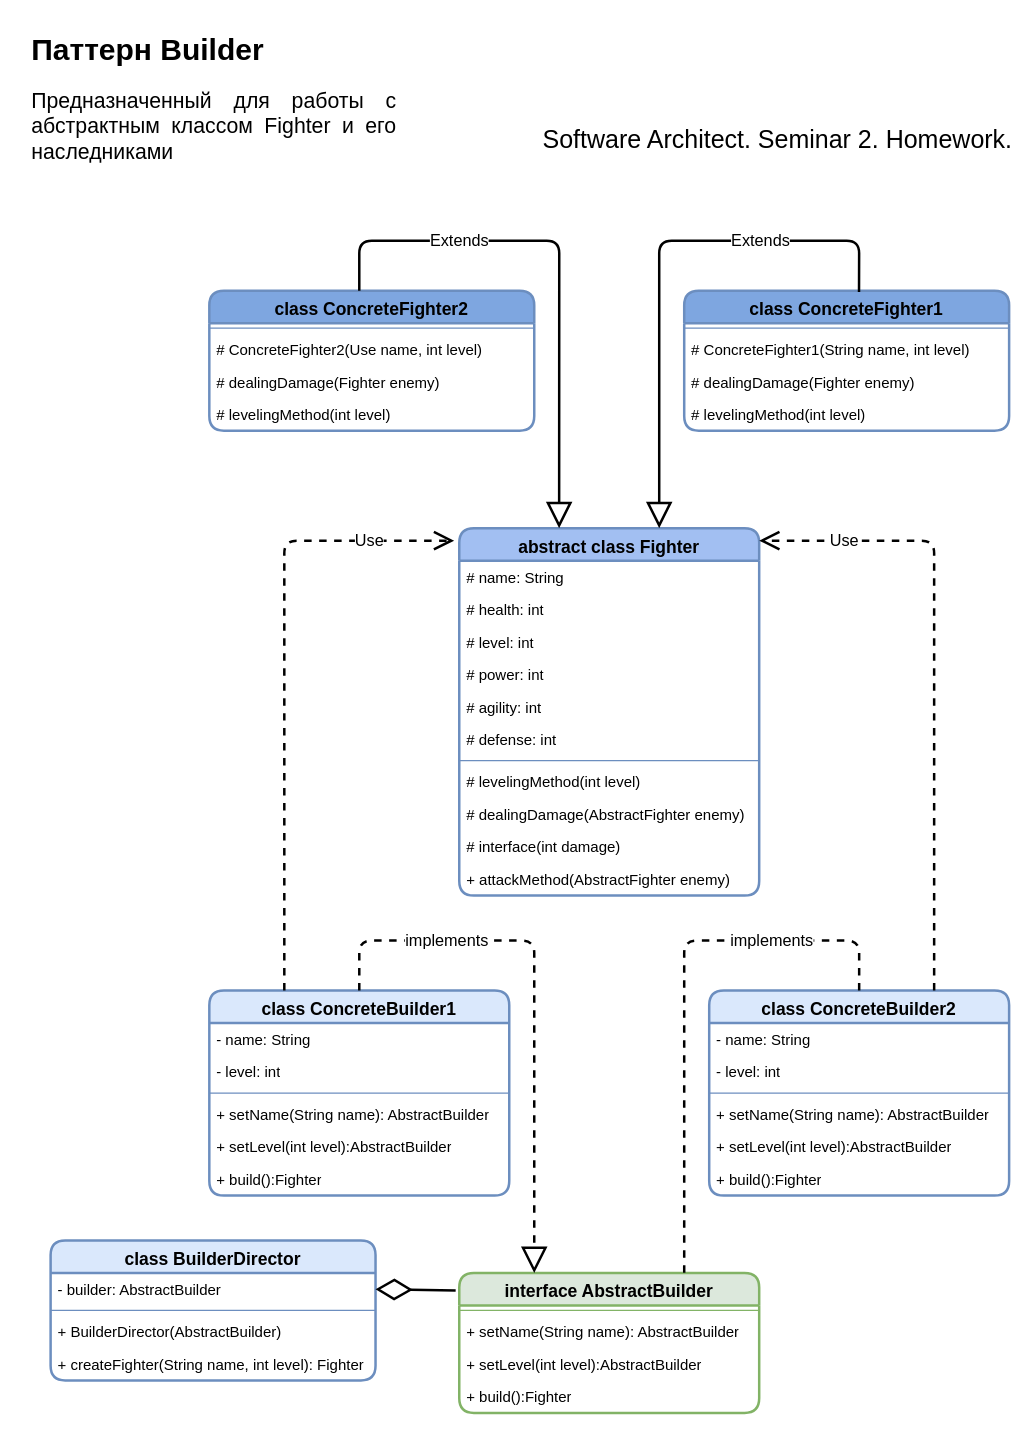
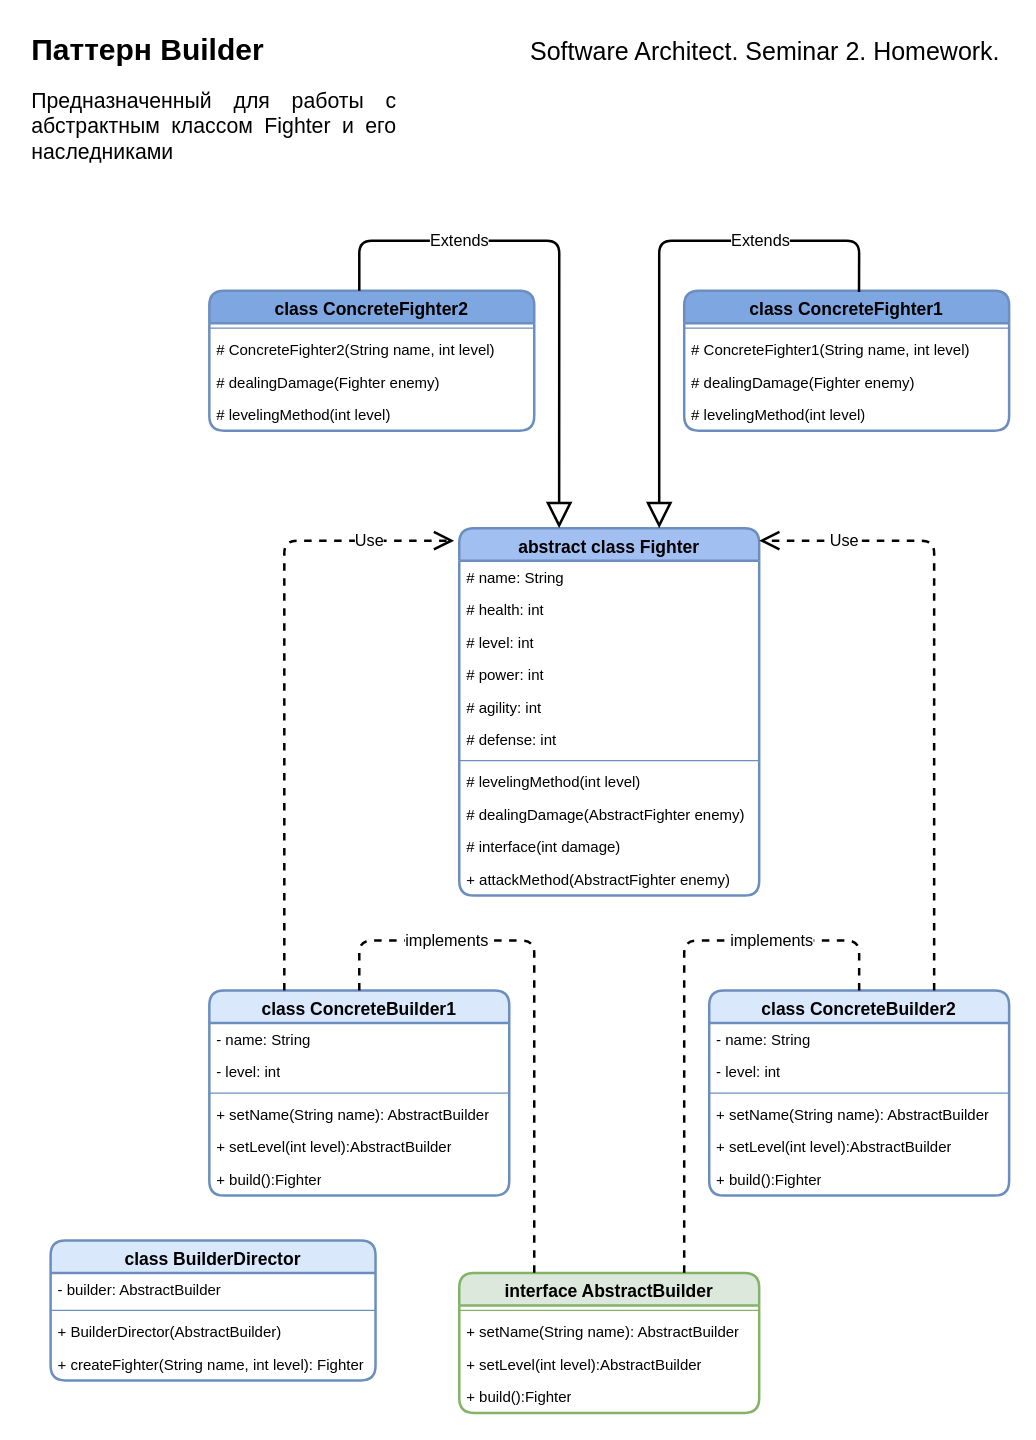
node "Software Architect. Seminar 2. Homework.": moved (778, 138) -> (766, 51)
node "# ConcreteFighter2(Use name, int level)": label "# ConcreteFighter2(Use name, int level)" -> "# ConcreteFighter2(String name, int level)"
edge "class ConcreteBuilder1" -> "interface AbstractBuilder": arrowhead block -> none
edge "interface AbstractBuilder" -> "- builder: AbstractBuilder": removed
